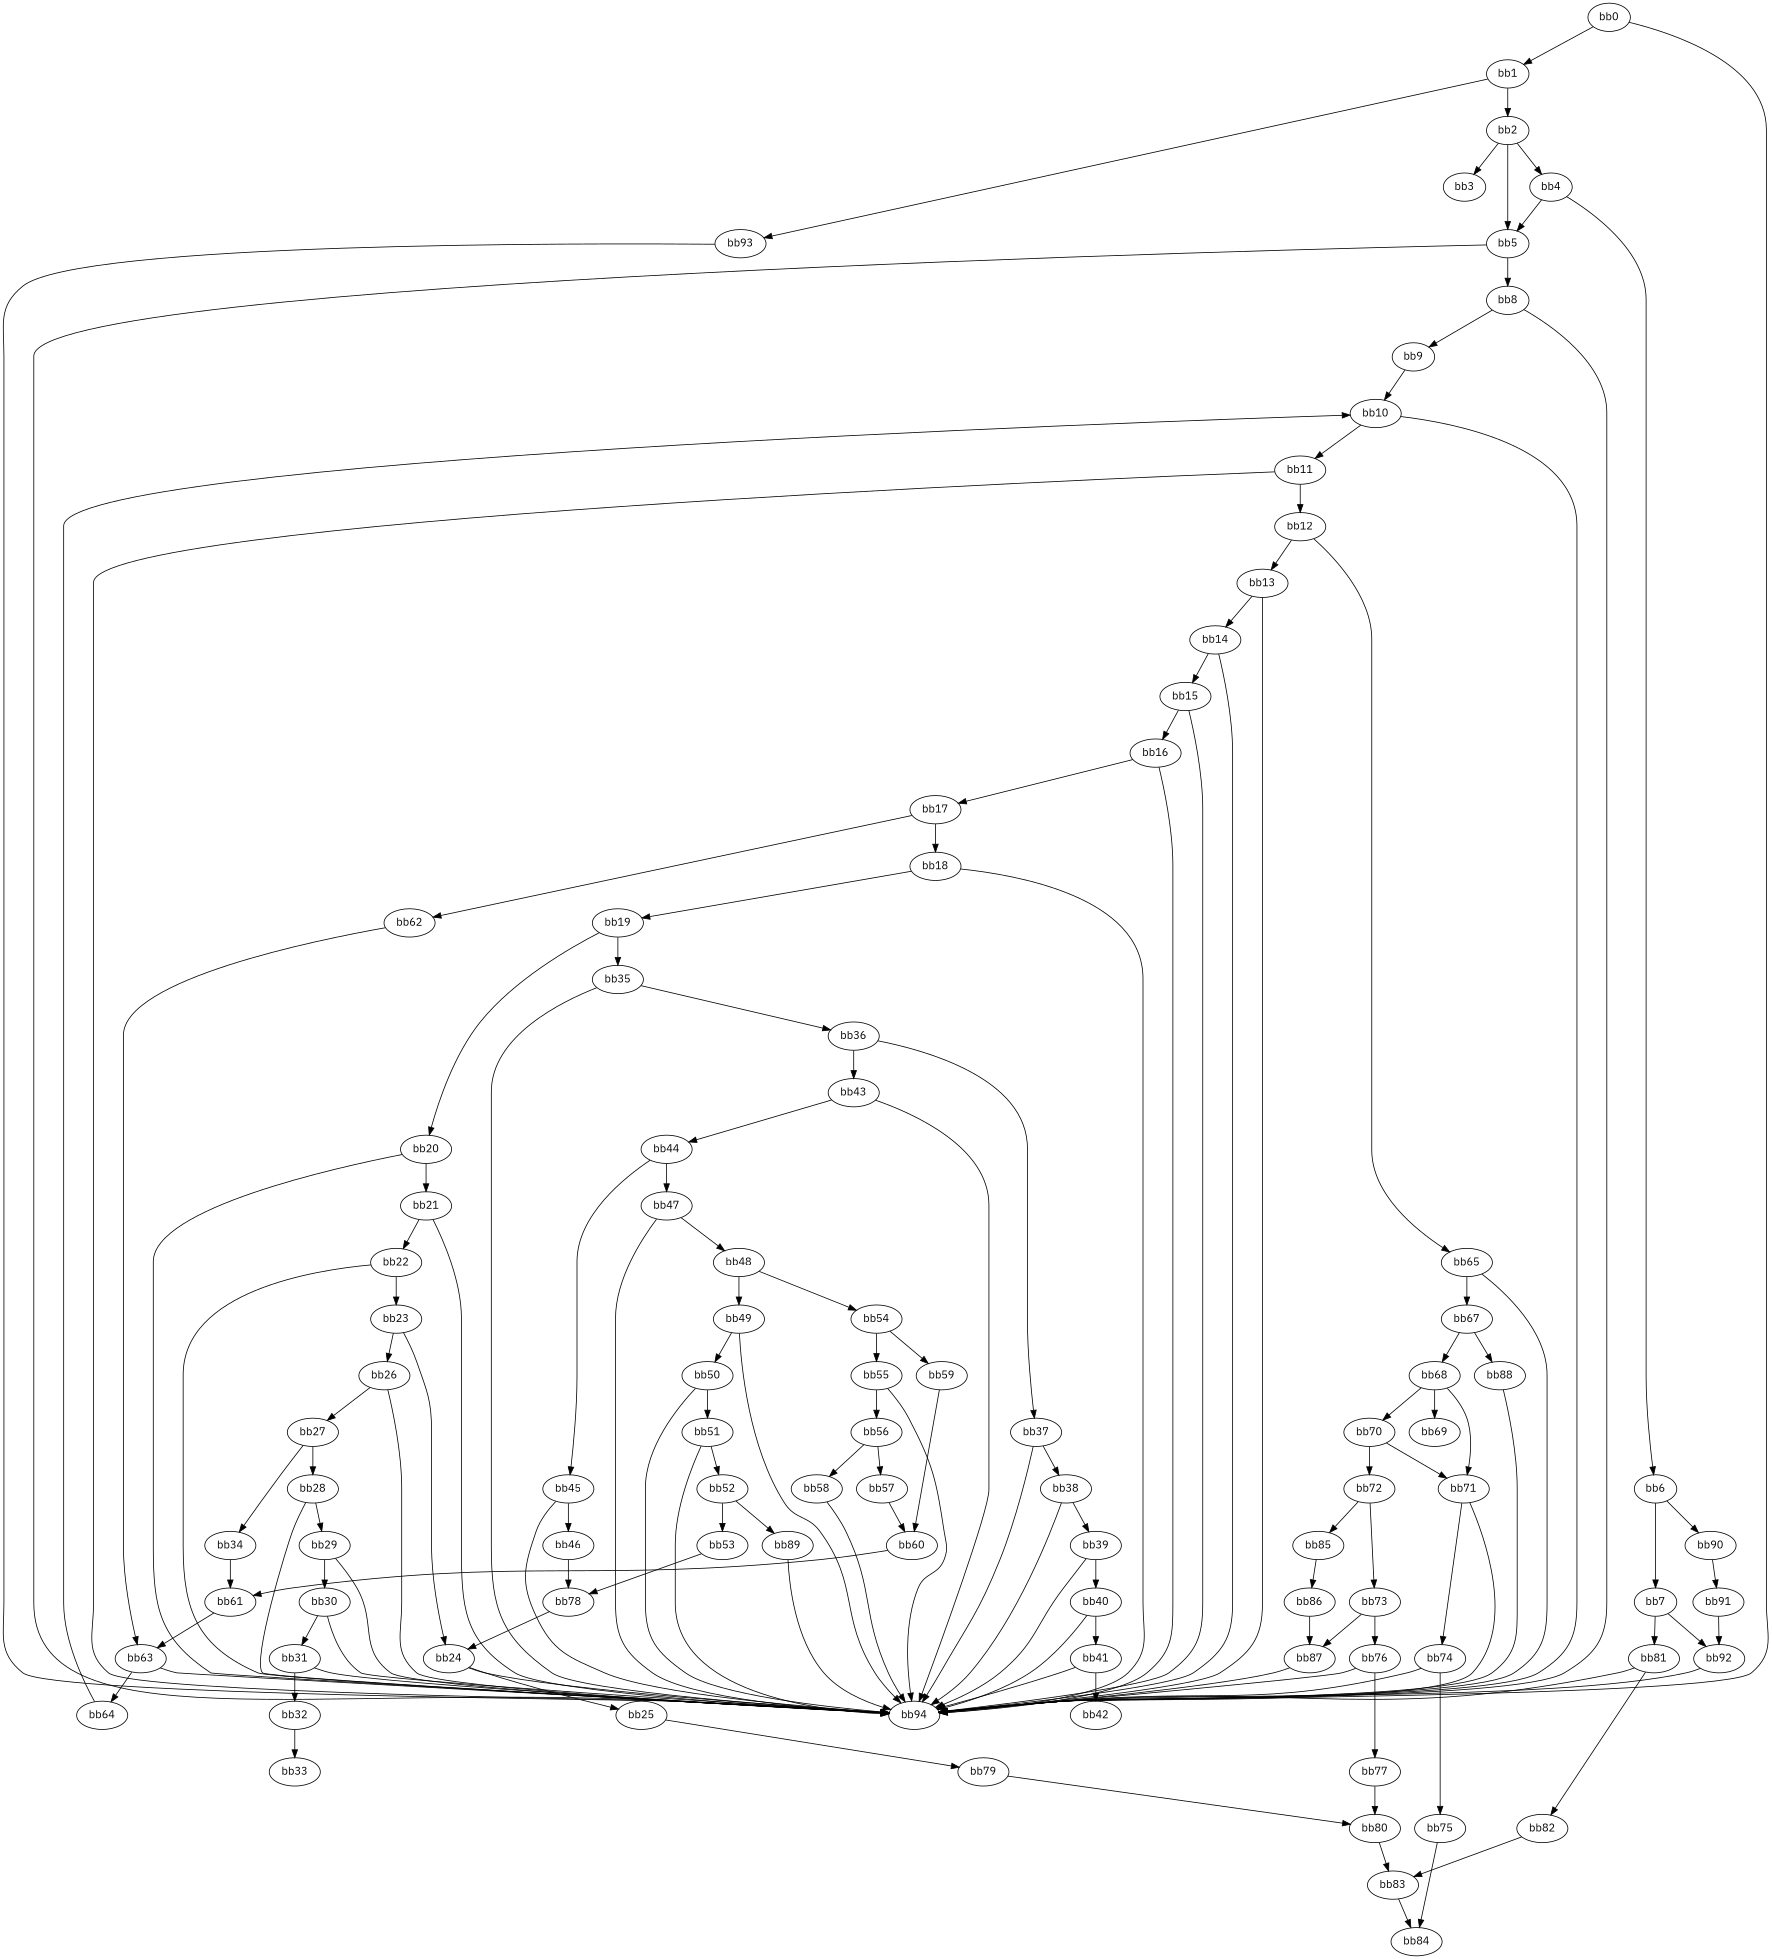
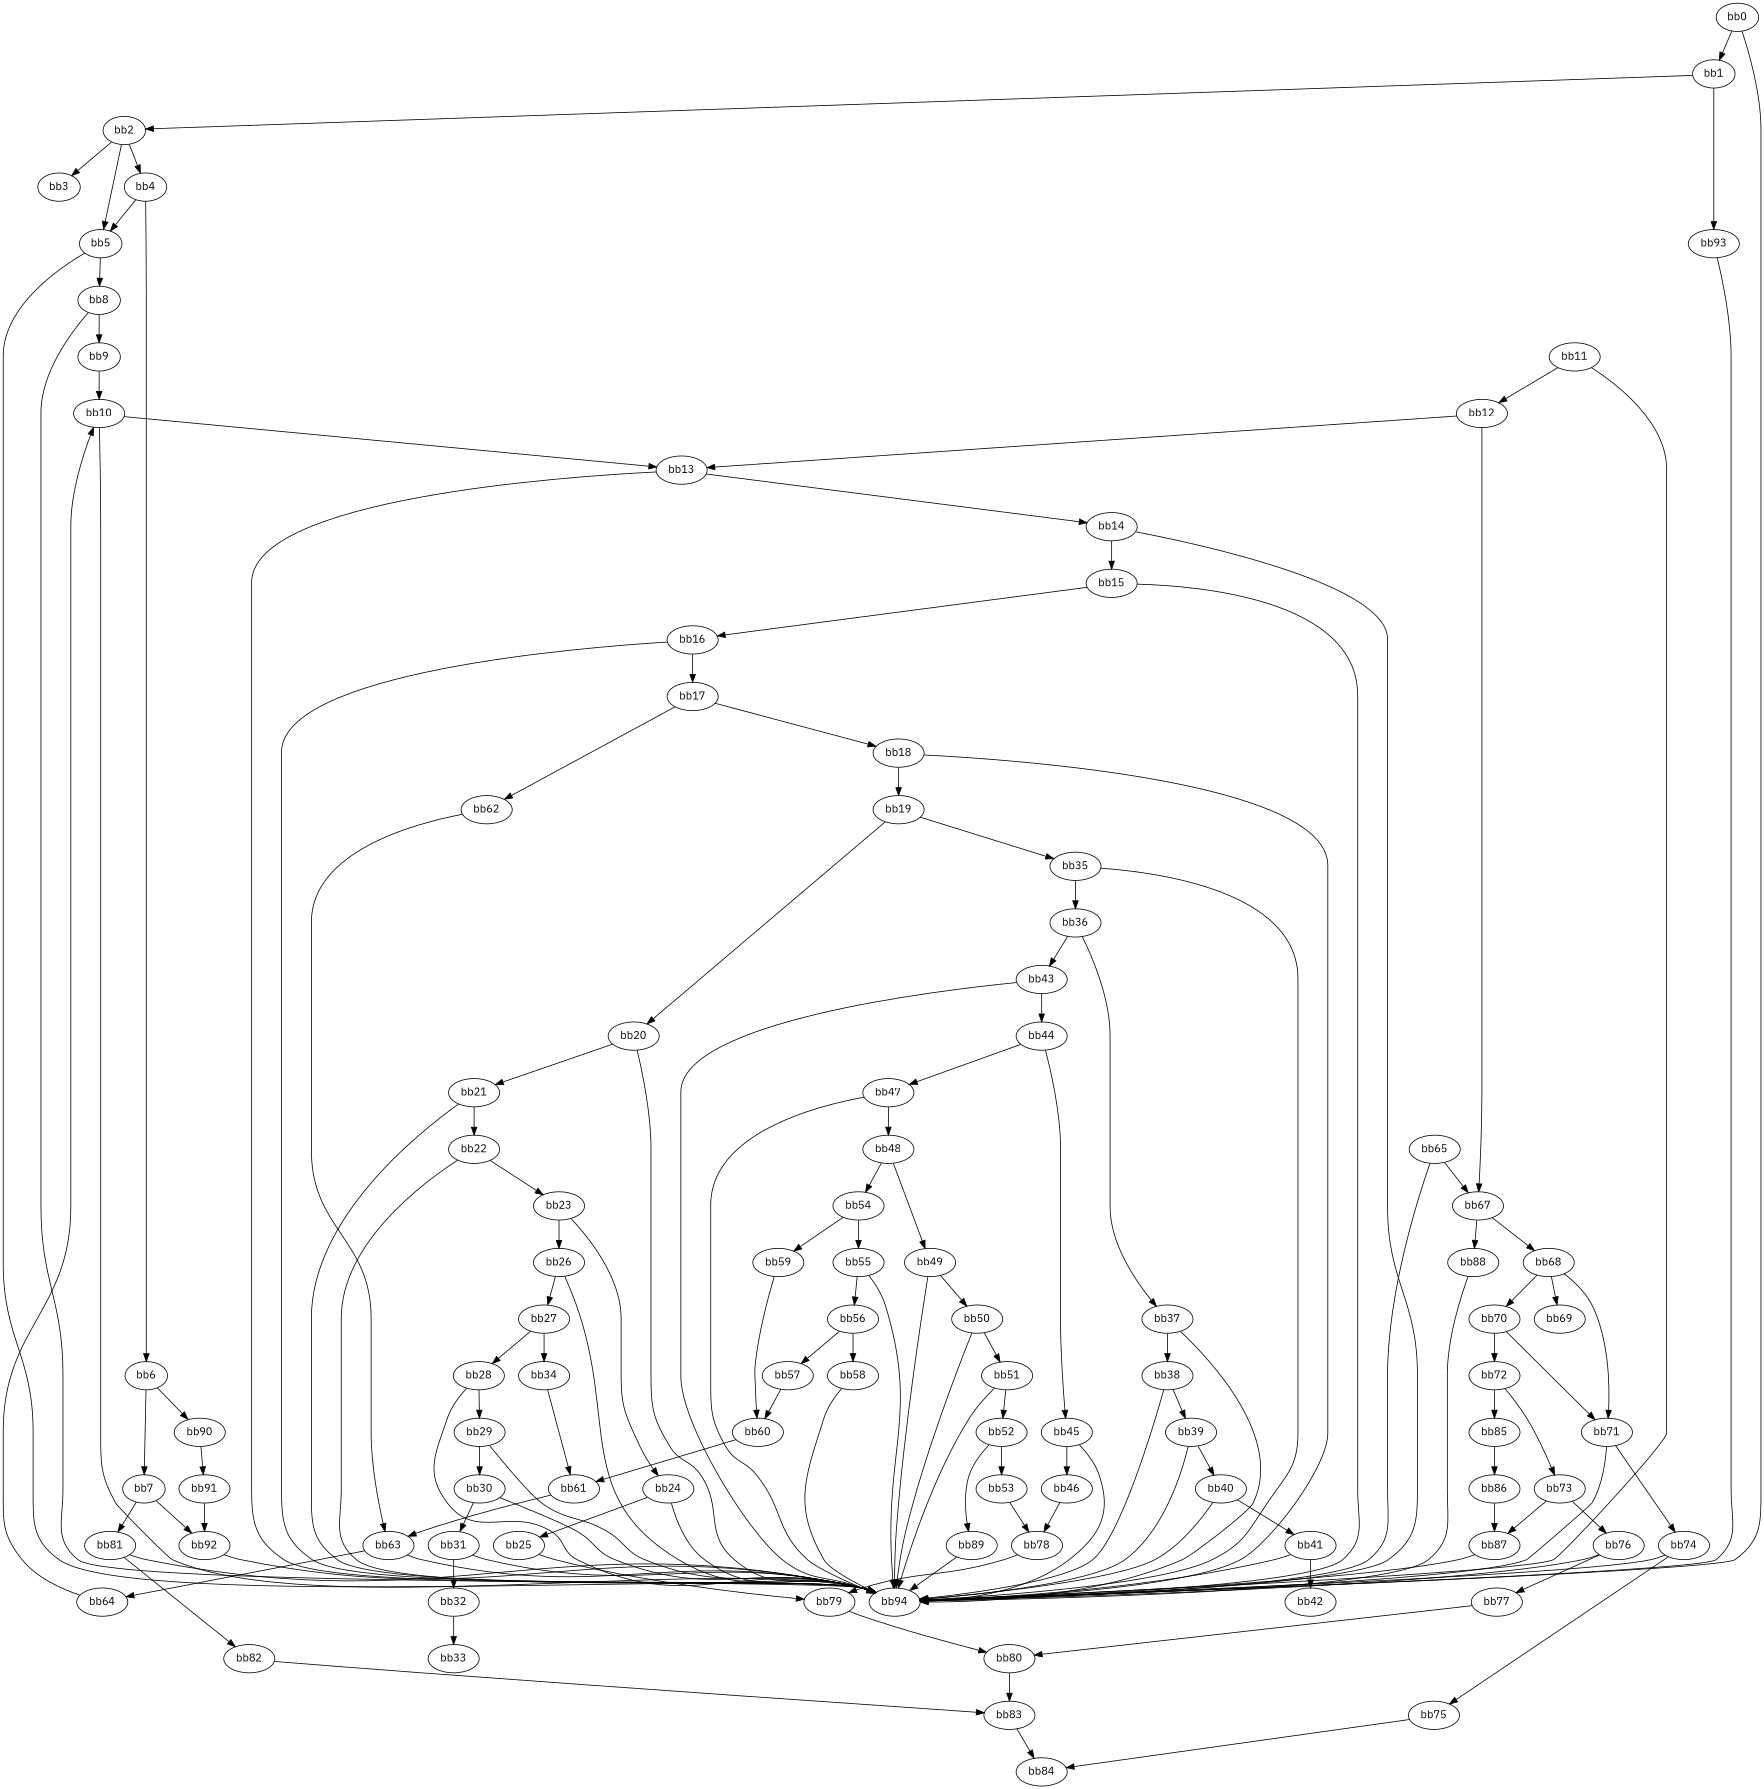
edge "bb10" -> "bb11": now "bb10" -> "bb13"
edge "bb12" -> "bb65": now "bb12" -> "bb67"
edge "bb78" -> "bb24": now "bb78" -> "bb79"
